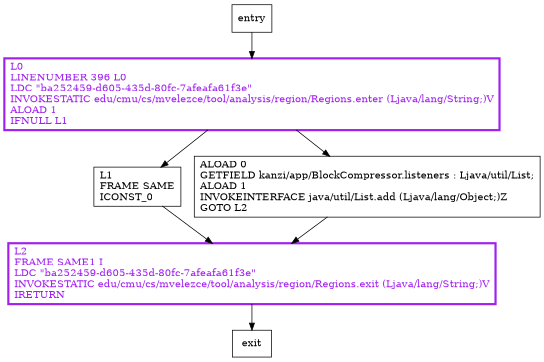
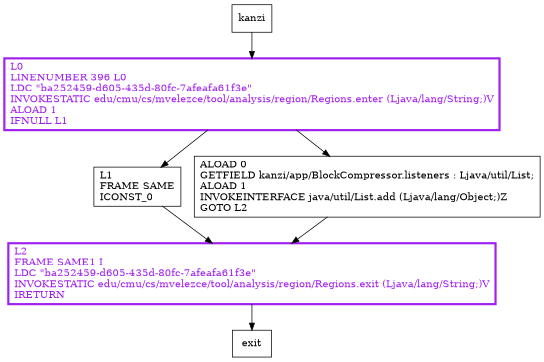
node "entry": label "entry" -> "kanzi"
